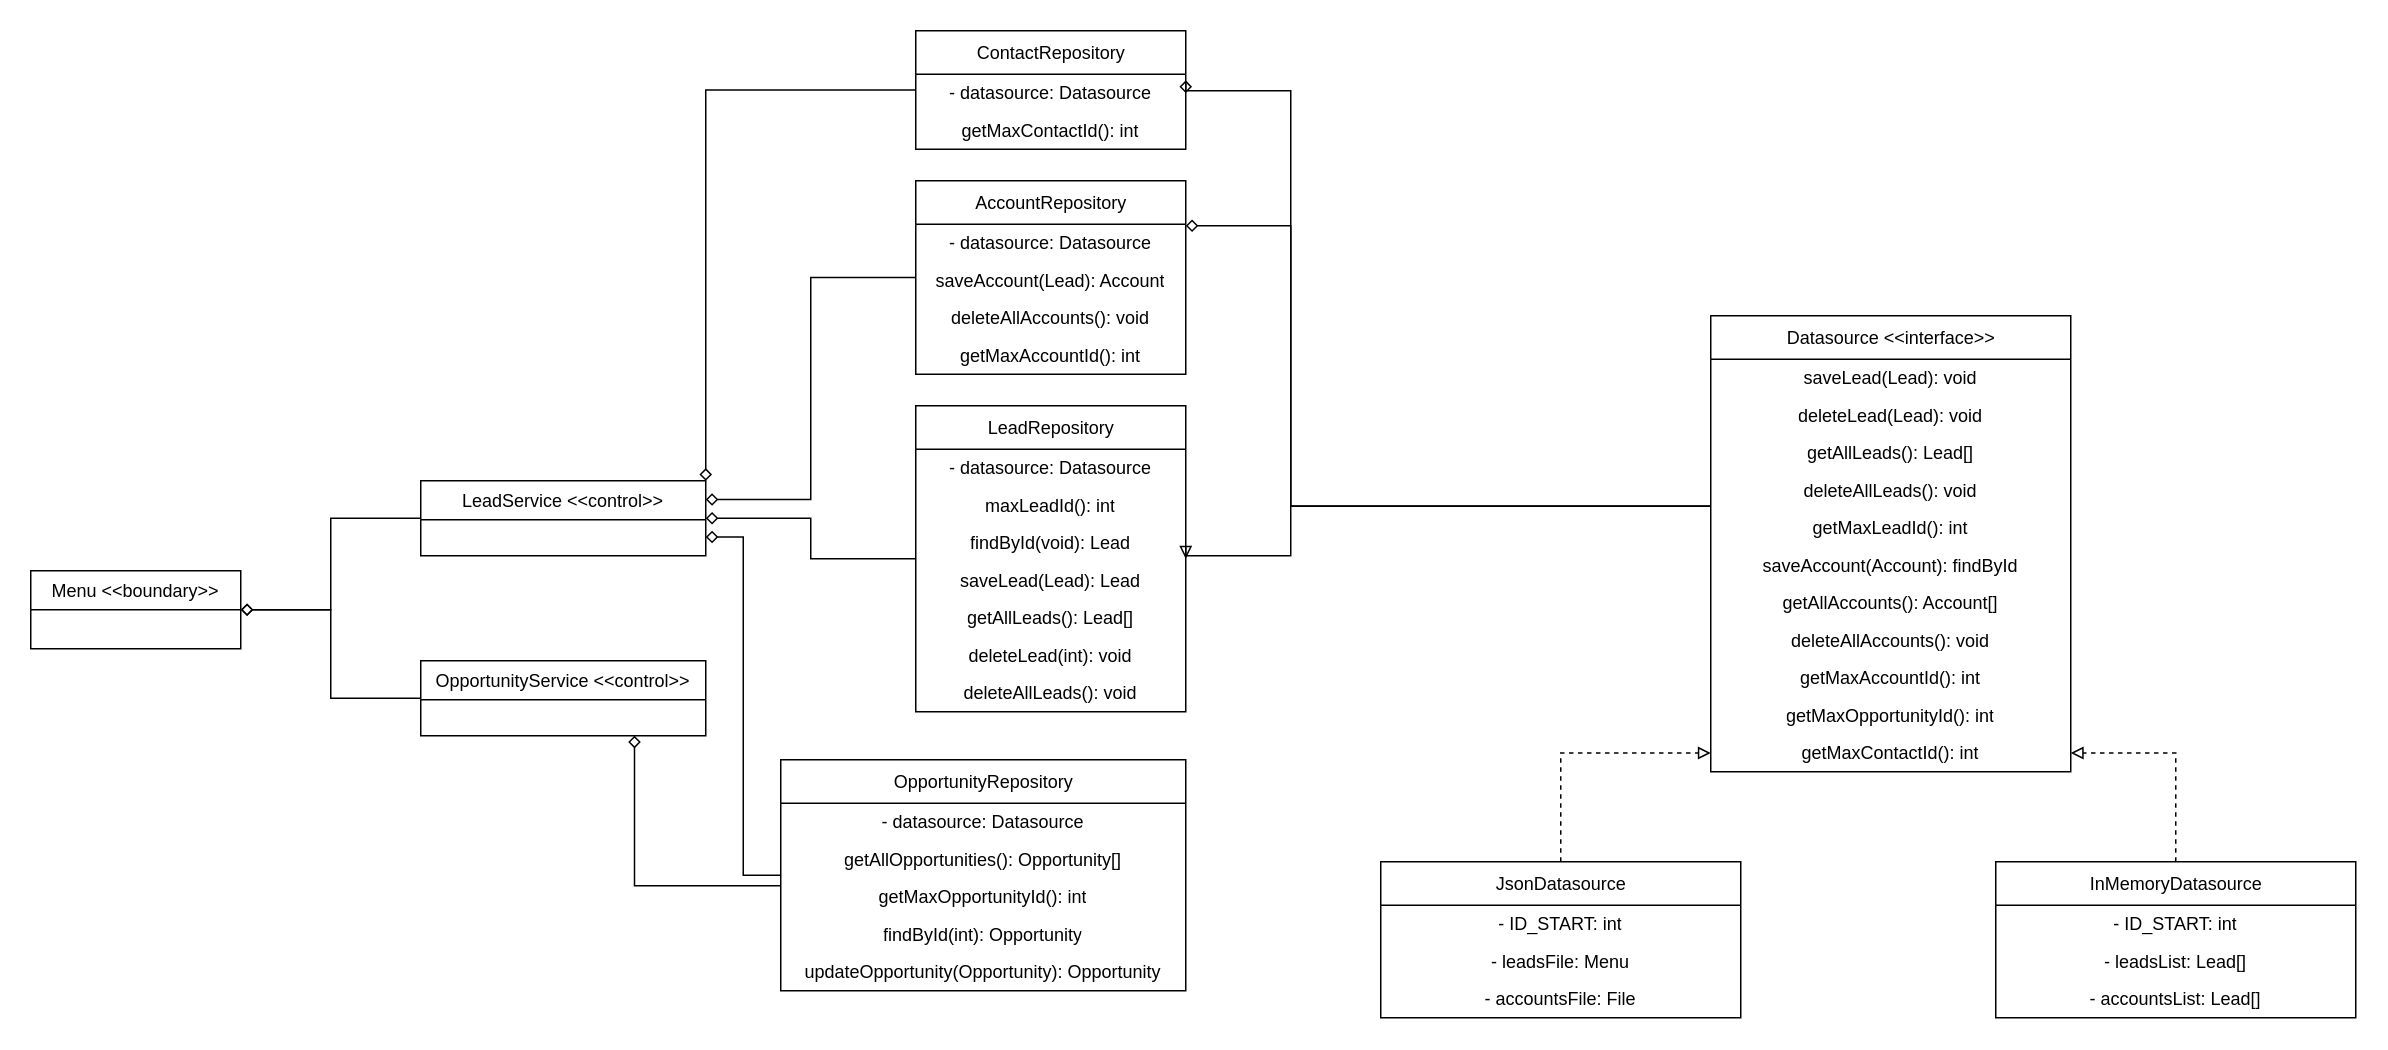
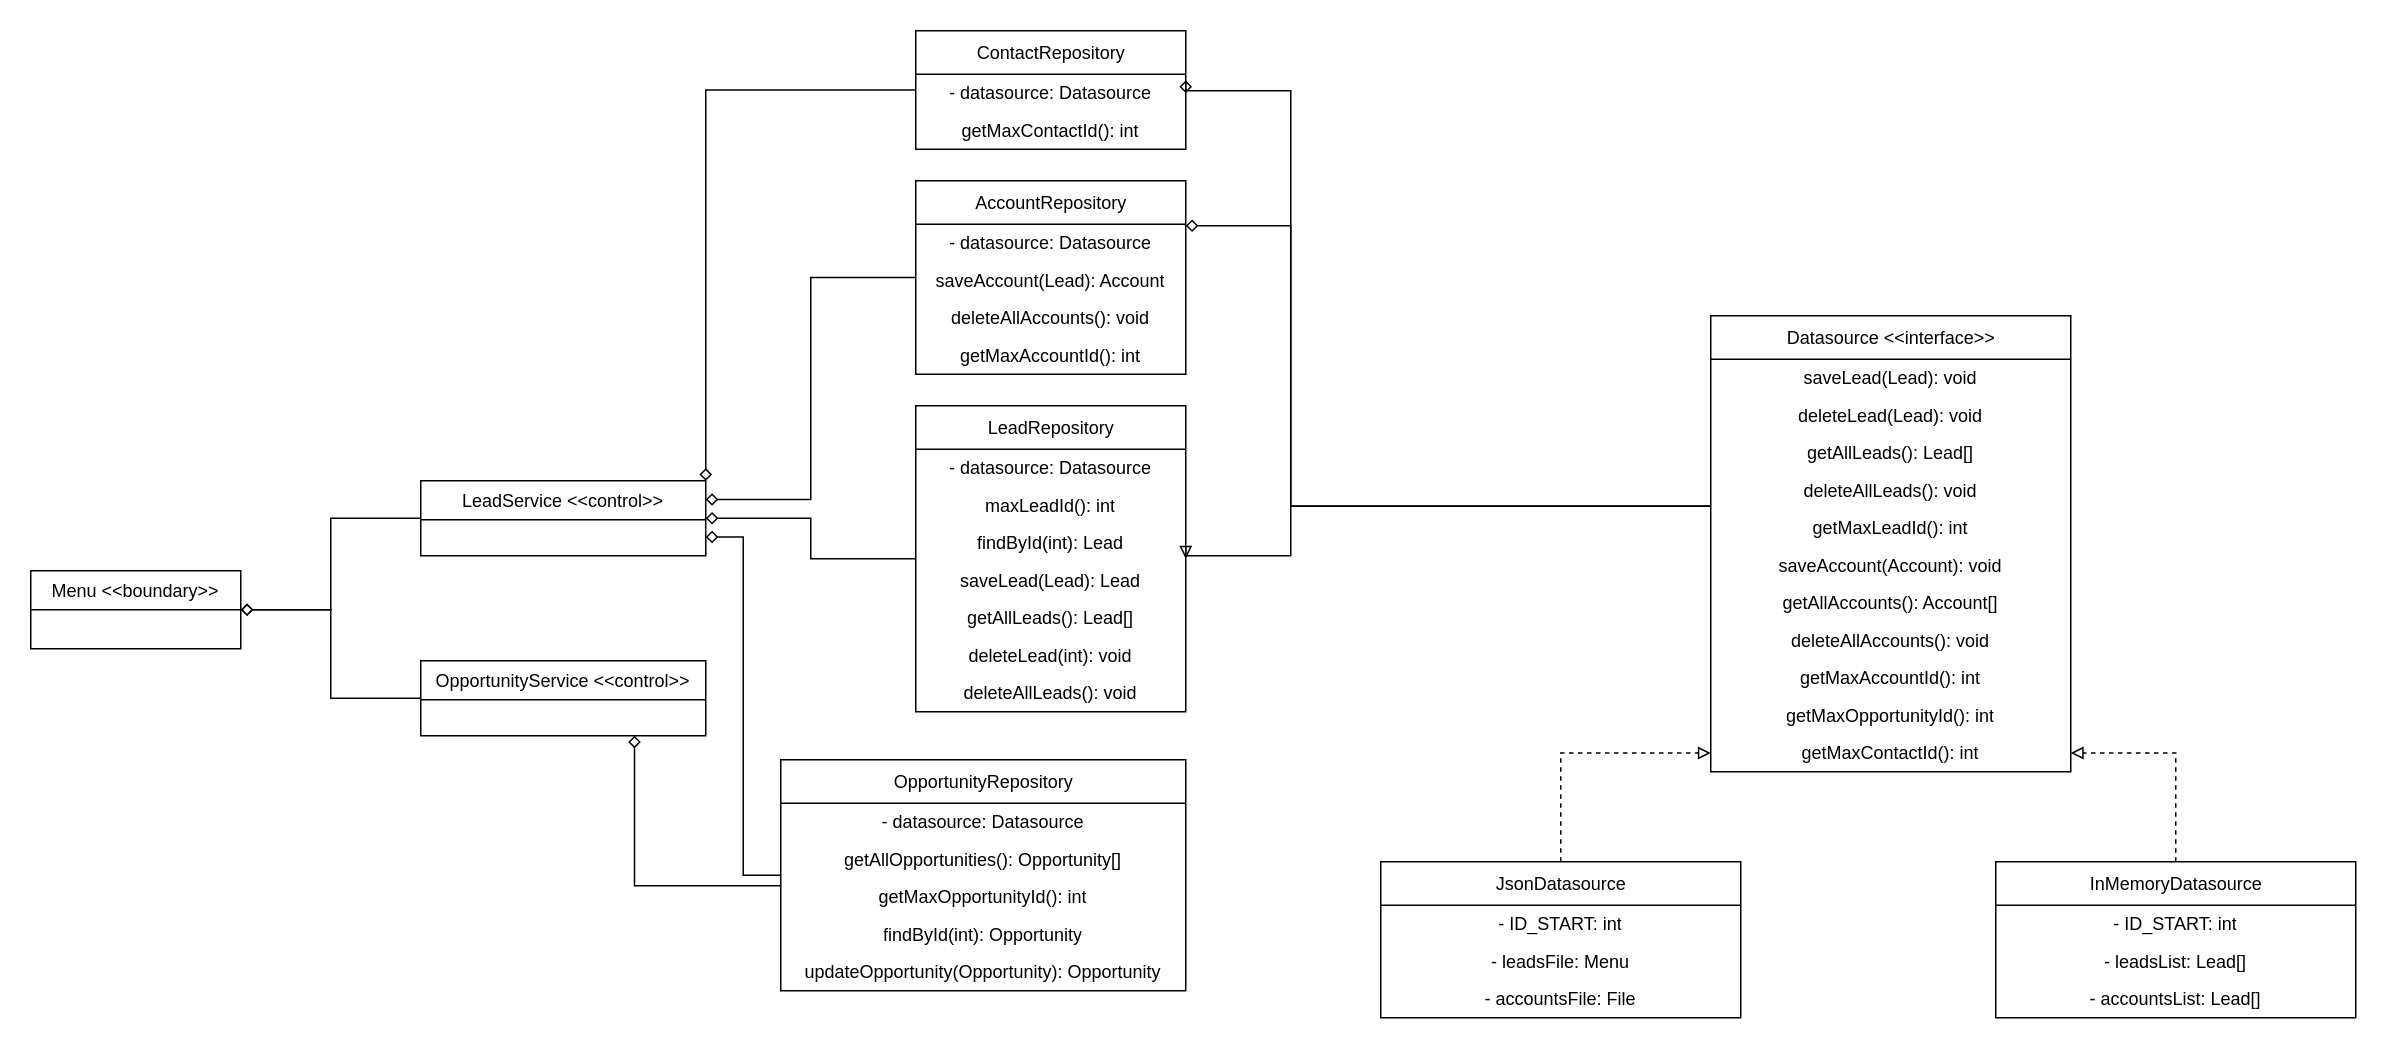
node "findById(void): Lead": label "findById(void): Lead" -> "findById(int): Lead"
node "saveAccount(Account): findById": label "saveAccount(Account): findById" -> "saveAccount(Account): void"
